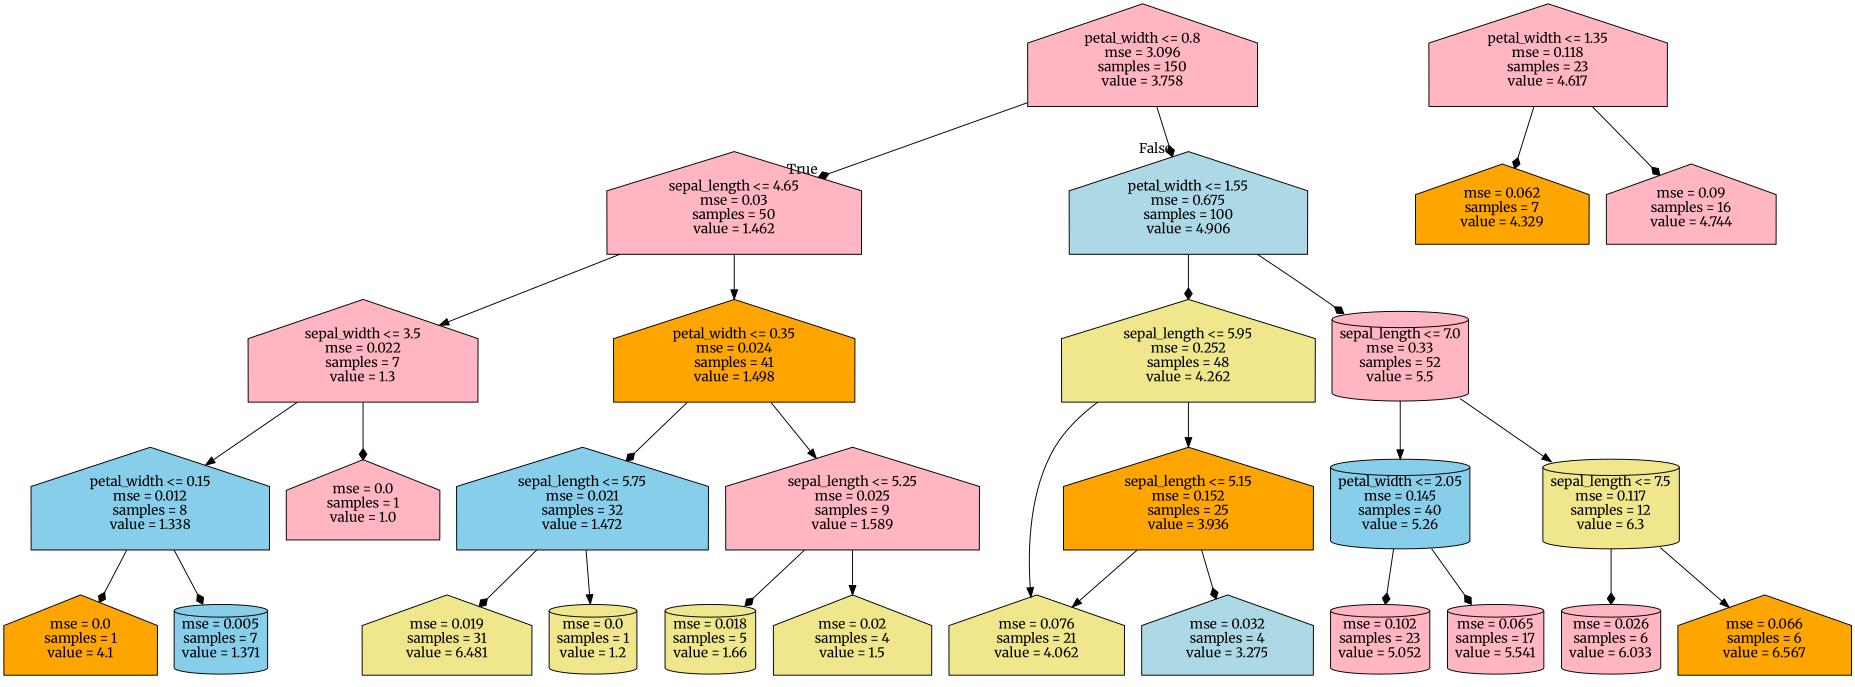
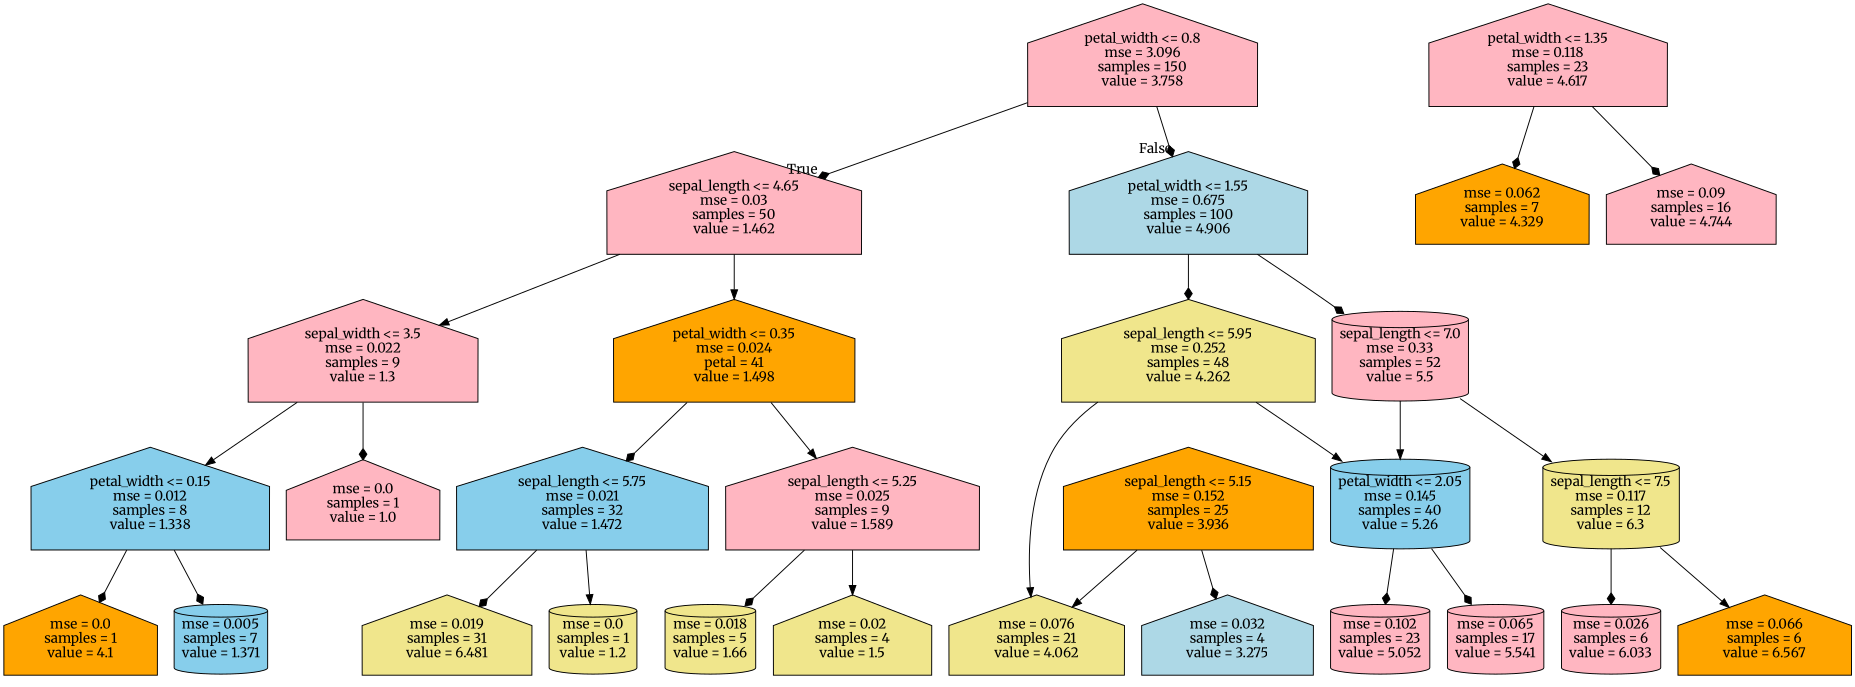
node "sepal_width <= 3.5 mse = 0.022 samples = 7 value = 1.3": label "sepal_width <= 3.5 mse = 0.022 samples = 7 value = 1.3" -> "sepal_width <= 3.5 mse = 0.022 samples = 9 value = 1.3"
node "petal_width <= 0.35 mse = 0.024 samples = 41 value = 1.498": label "petal_width <= 0.35 mse = 0.024 samples = 41 value = 1.498" -> "petal_width <= 0.35 mse = 0.024 petal = 41 value = 1.498"
edge "sepal_length <= 5.95 mse = 0.252 samples = 48 value = 4.262" -> "sepal_length <= 5.15 mse = 0.152 samples = 25 value = 3.936": now "sepal_length <= 5.95 mse = 0.252 samples = 48 value = 4.262" -> "petal_width <= 2.05 mse = 0.145 samples = 40 value = 5.26"
